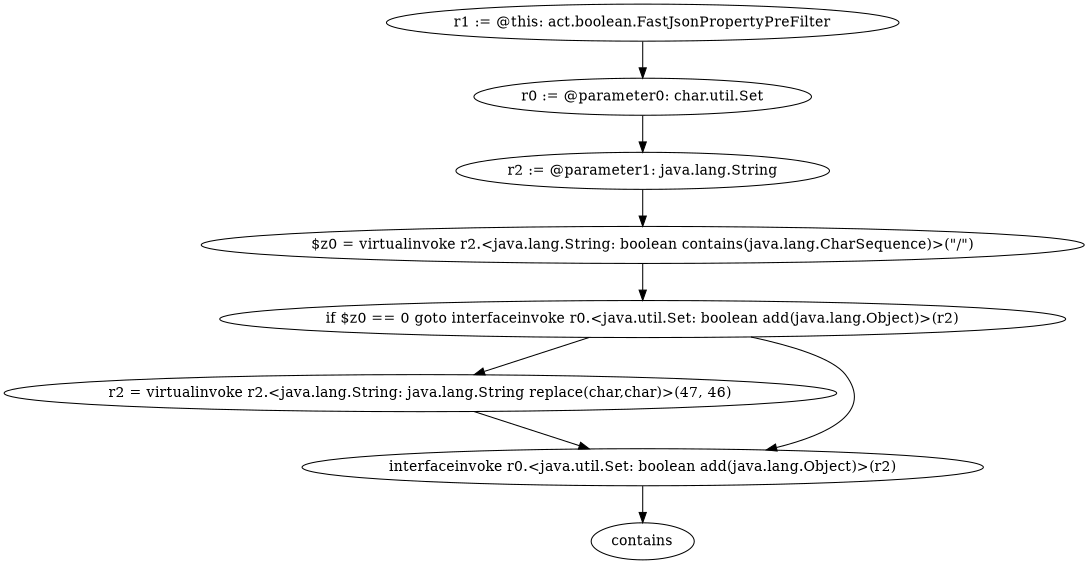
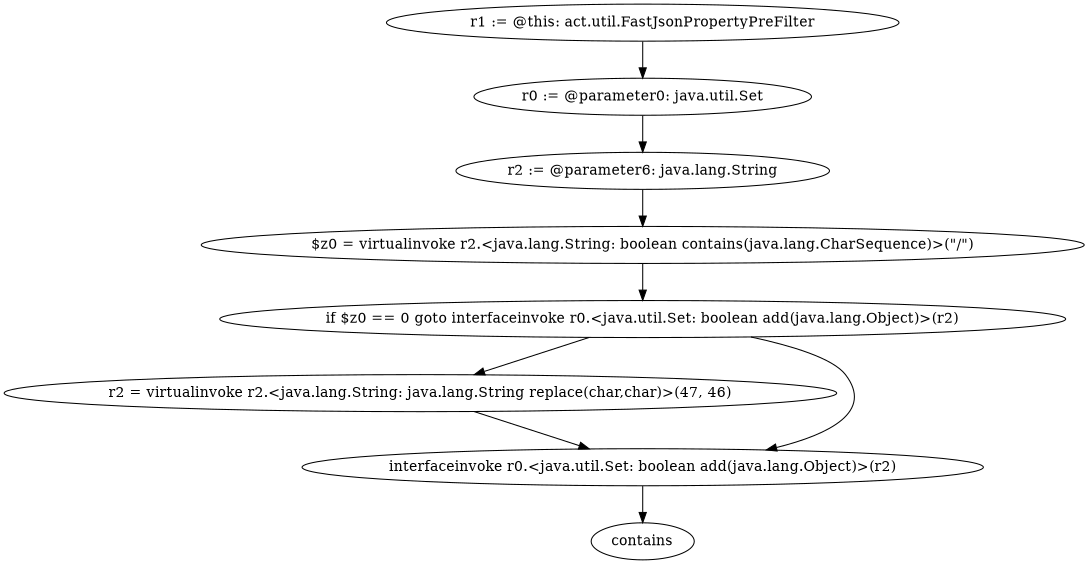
node "r1 := @this: act.boolean.FastJsonPropertyPreFilter": label "r1 := @this: act.boolean.FastJsonPropertyPreFilter" -> "r1 := @this: act.util.FastJsonPropertyPreFilter"
node "r0 := @parameter0: char.util.Set": label "r0 := @parameter0: char.util.Set" -> "r0 := @parameter0: java.util.Set"
node "r2 := @parameter1: java.lang.String": label "r2 := @parameter1: java.lang.String" -> "r2 := @parameter6: java.lang.String"
